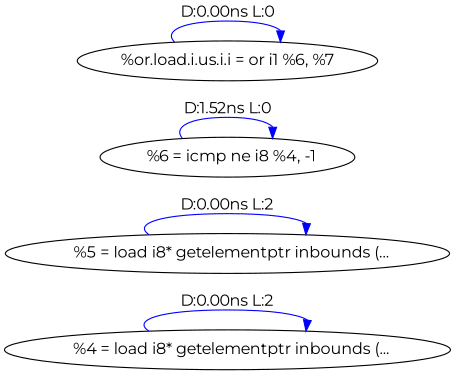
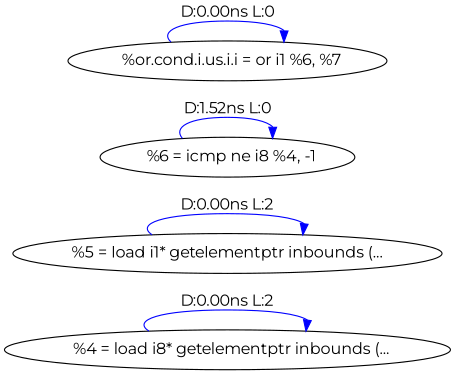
node "%or.load.i.us.i.i = or i1 %6, %7": label "%or.load.i.us.i.i = or i1 %6, %7" -> "%or.cond.i.us.i.i = or i1 %6, %7"
node "%5 = load i8* getelementptr inbounds (...": label "%5 = load i8* getelementptr inbounds (..." -> "%5 = load i1* getelementptr inbounds (..."
